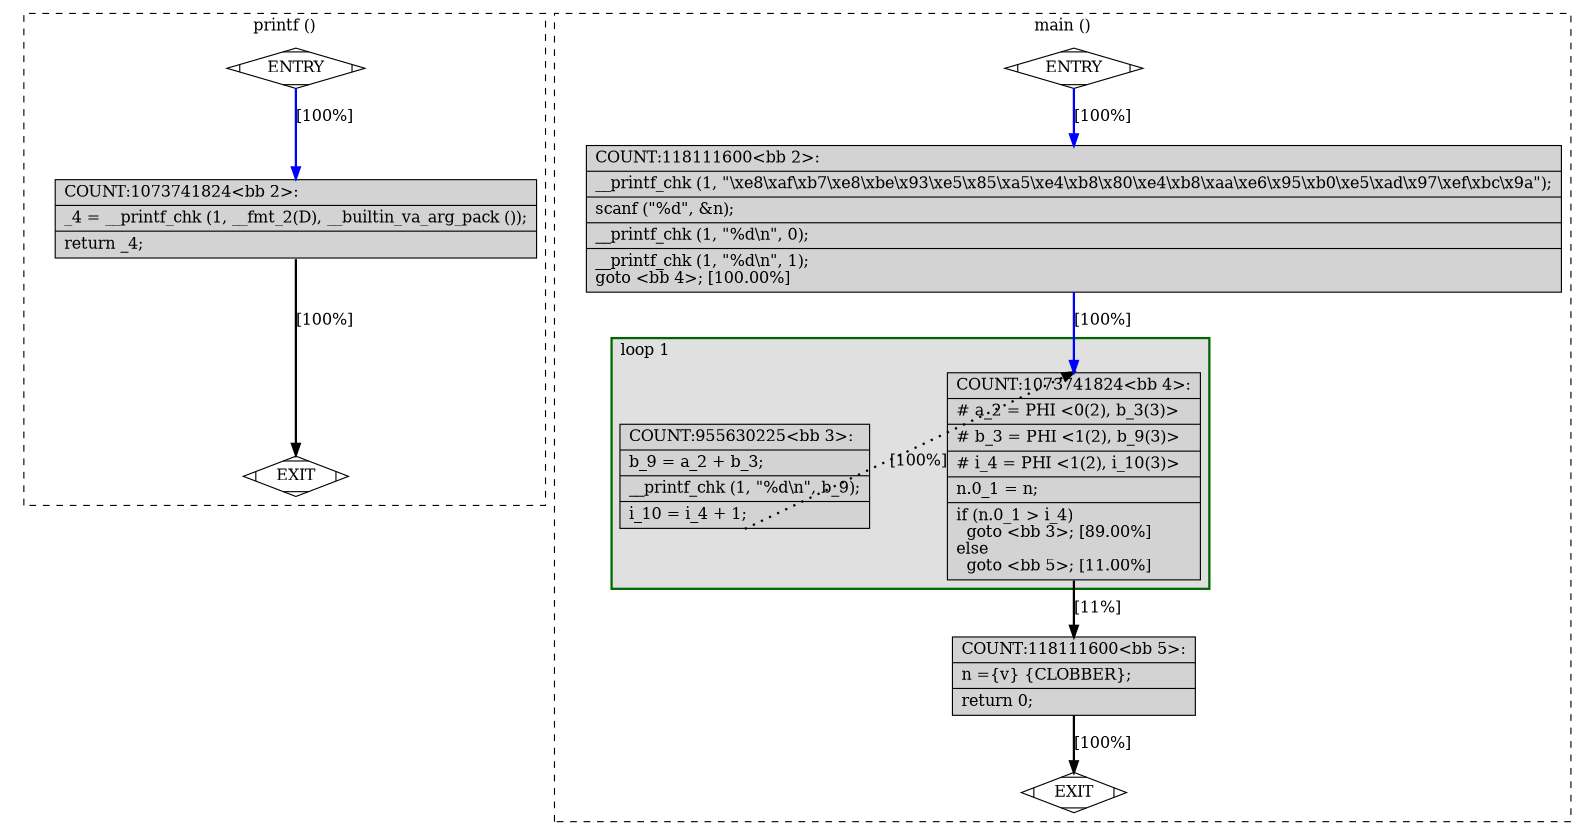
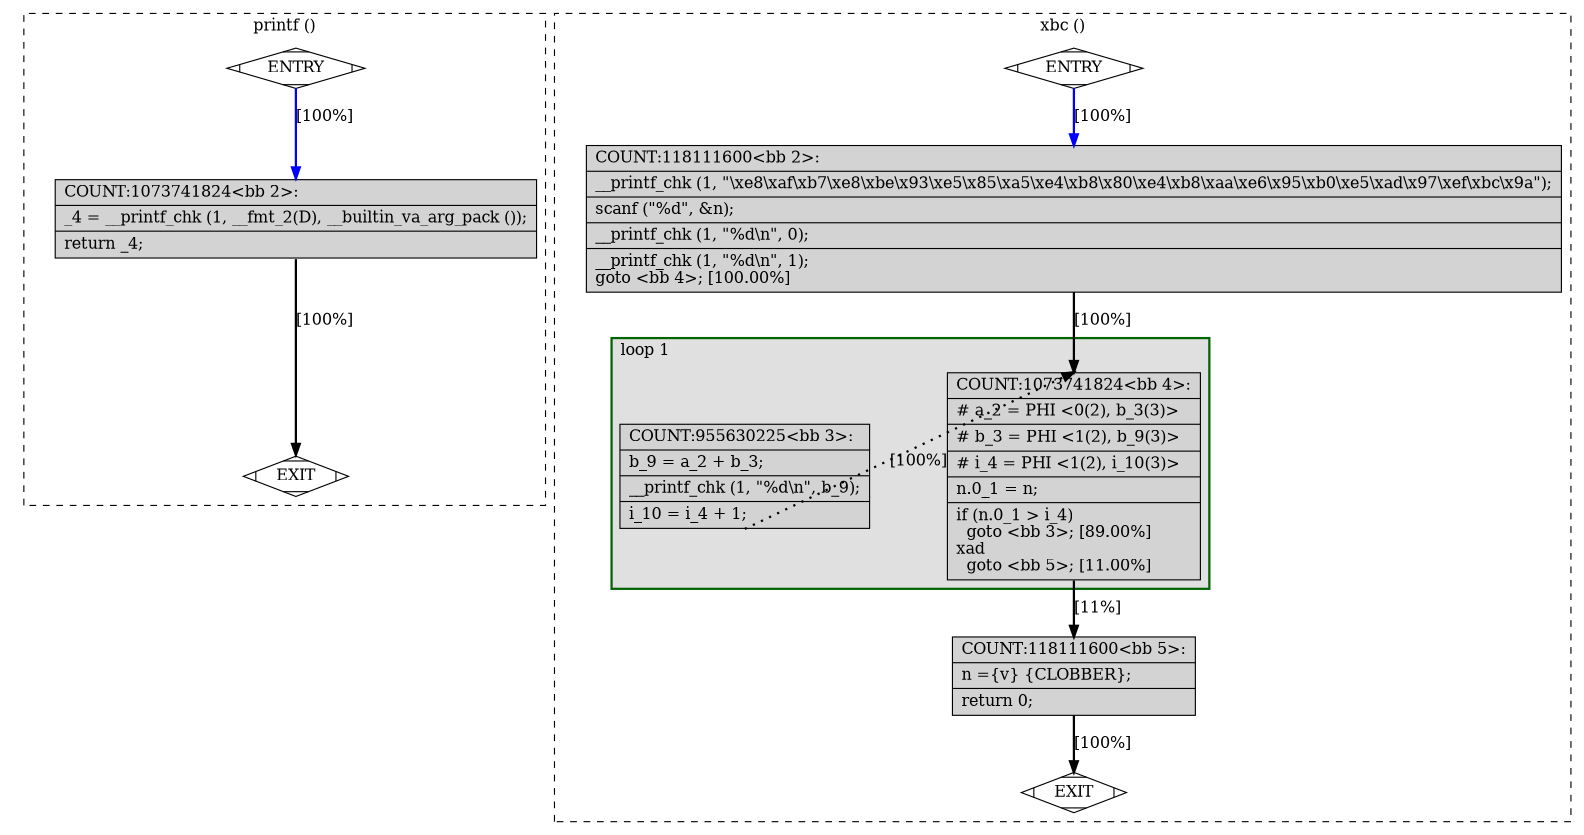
cluster "main ()": label "main ()" -> "xbc ()"
edge "COUNT:118111600<bb 2>:" -> "COUNT:1073741824<bb 4>:": color blue -> black
node "COUNT:1073741824<bb 4>:": text "else" -> "xad"
